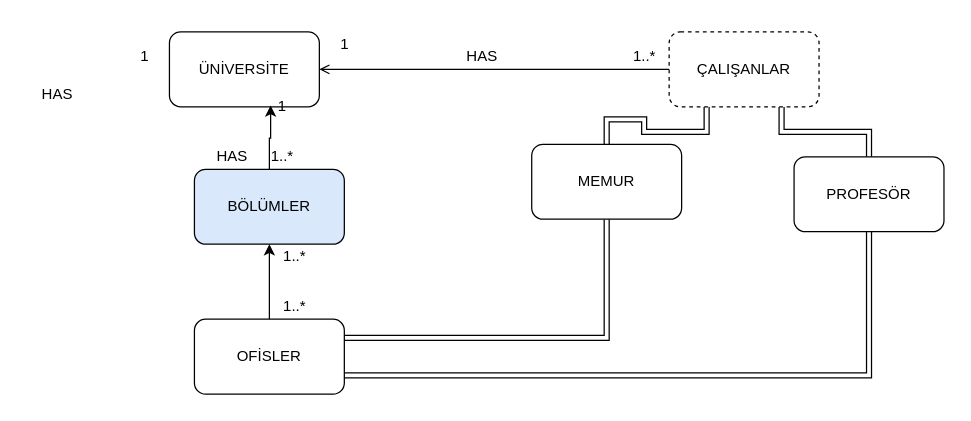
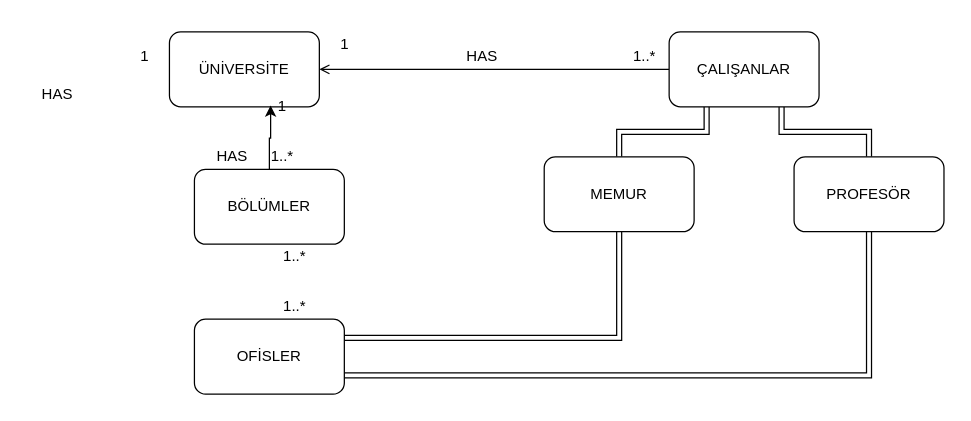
node "ÇALIŞANLAR": style dashed -> solid
node "MEMUR": moved (607, 182) -> (619, 194)
node "BÖLÜMLER": fillcolor #dae8fc -> #ffffff
edge "OFİSLER" -> "BÖLÜMLER": removed
